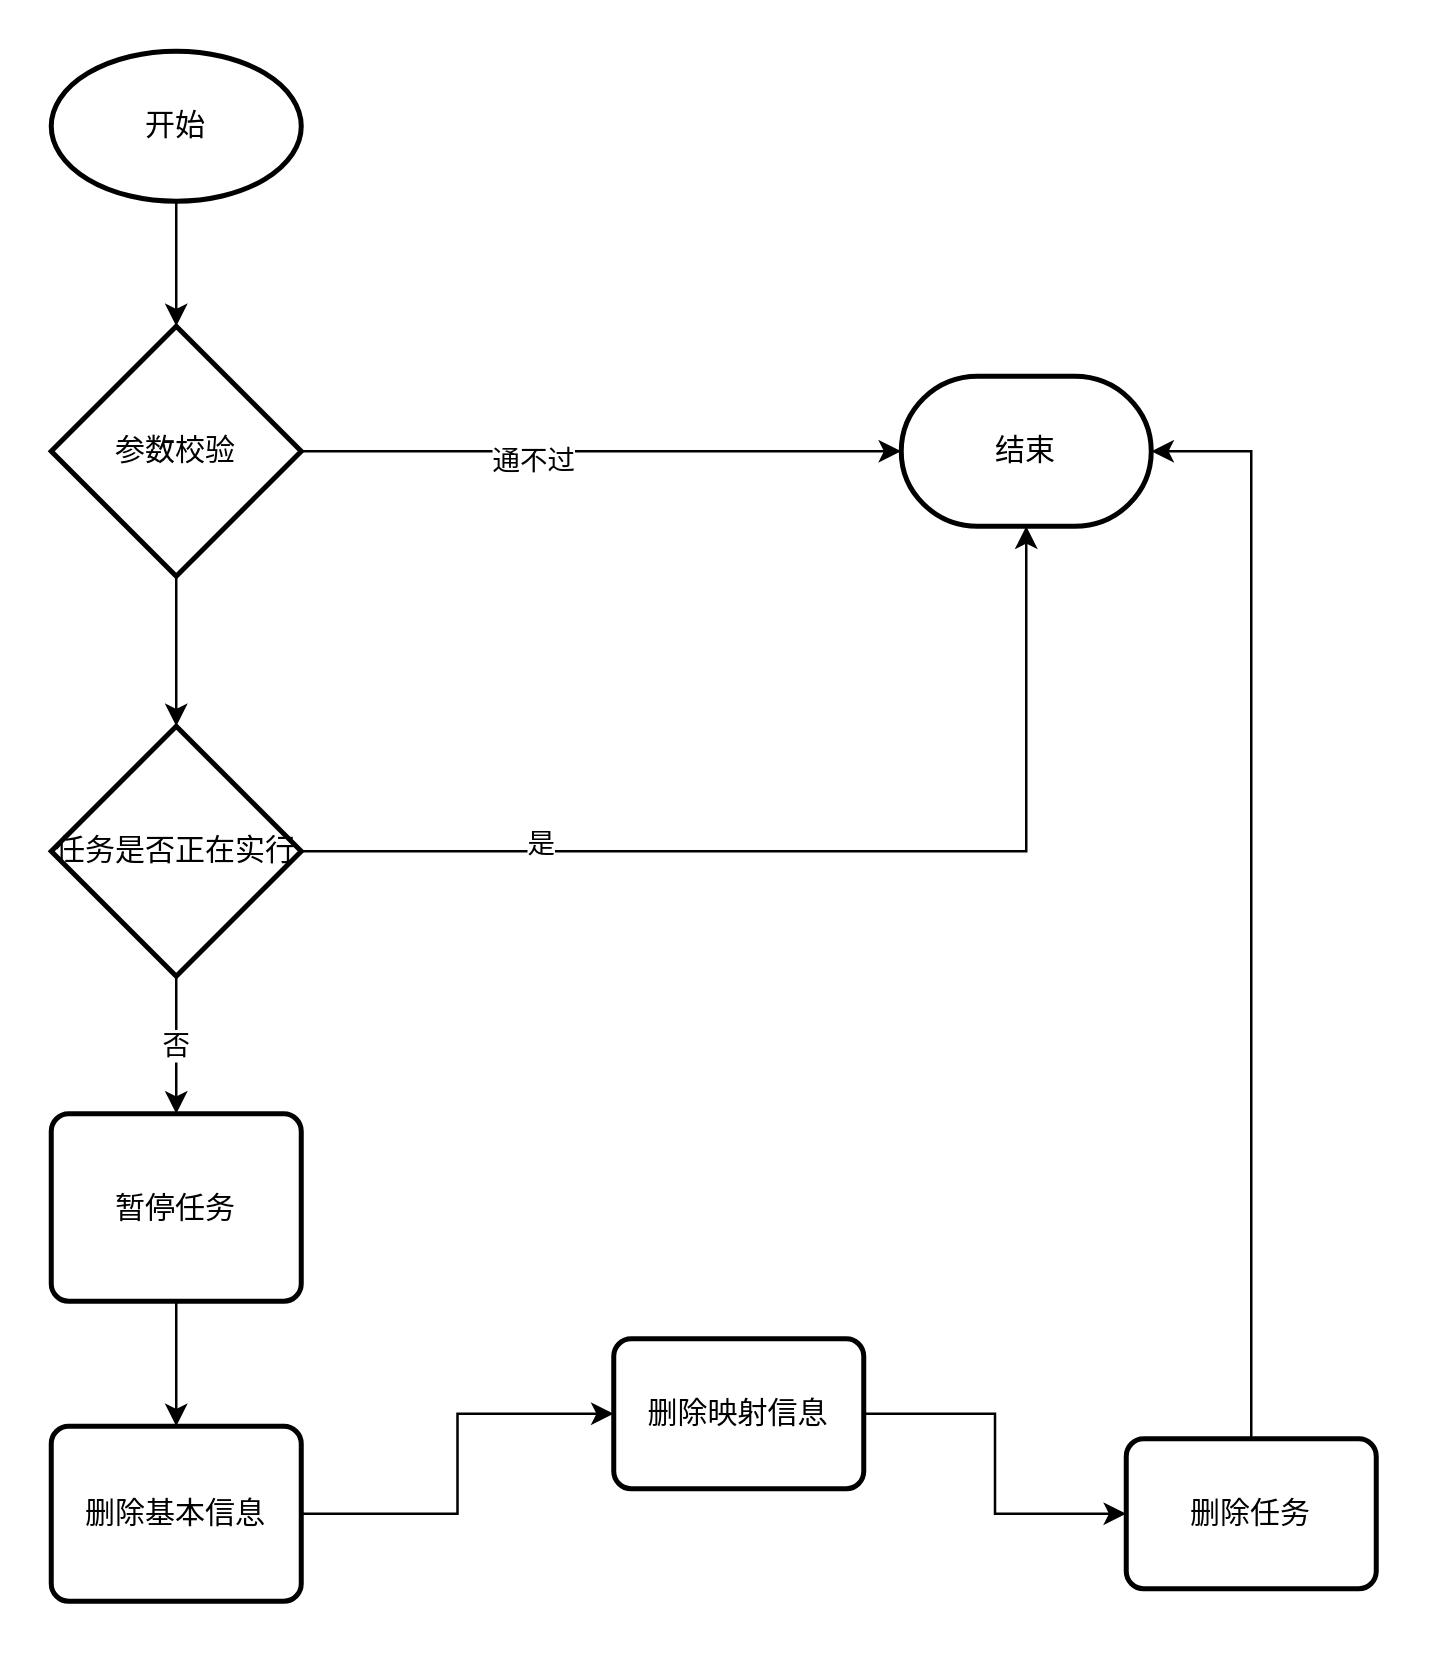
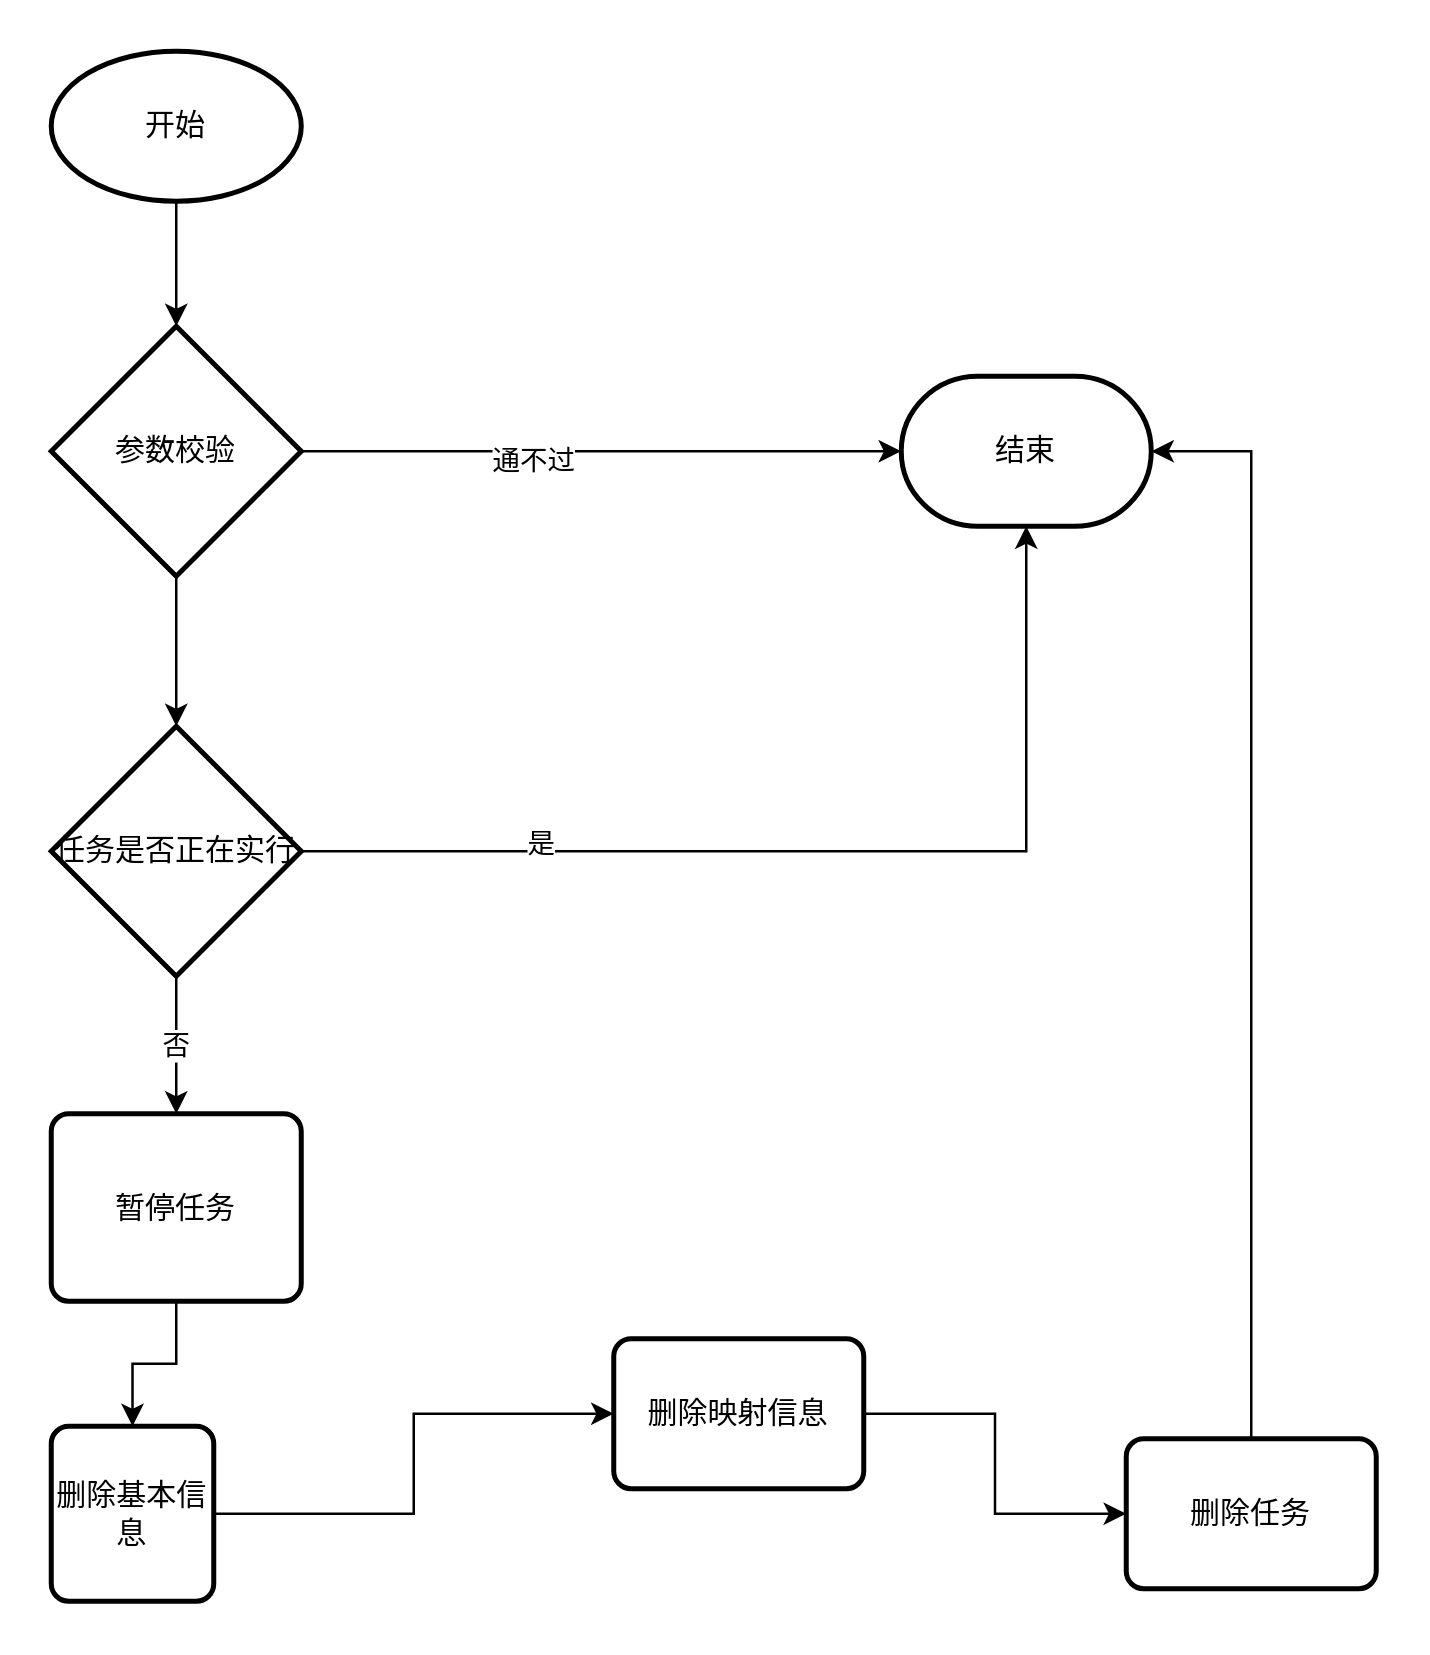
node "删除基本信息": size 250x175 -> 163x175
